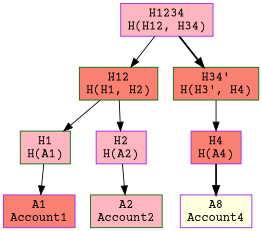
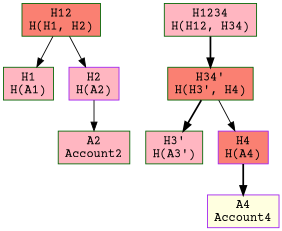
node "H1234 H(H12, H34)": color purple -> darkgreen
edge "H1234 H(H12, H34)" -> "H12 H(H1, H2)": removed
node "H3' H(A3')": added
node "A1 Account1": removed
node "A8 Account4": label "A8 Account4" -> "A4 Account4"
